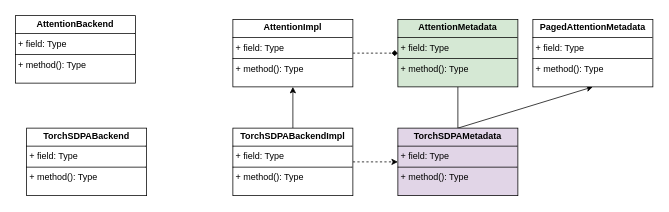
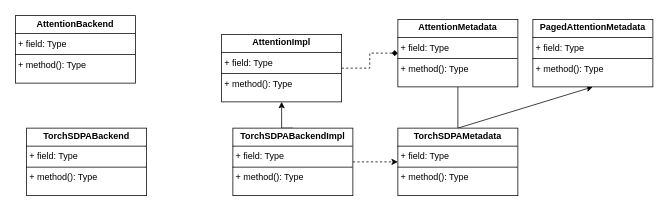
node "AttentionImpl + field: Type + method(): Type": moved (293, 53) -> (282, 68)
node "AttentionMetadata + field: Type + method(): Type": fillcolor #d5e8d4 -> #ffffff
node "TorchSDPAMetadata + field: Type + method(): Type": fillcolor #e1d5e7 -> #ffffff
